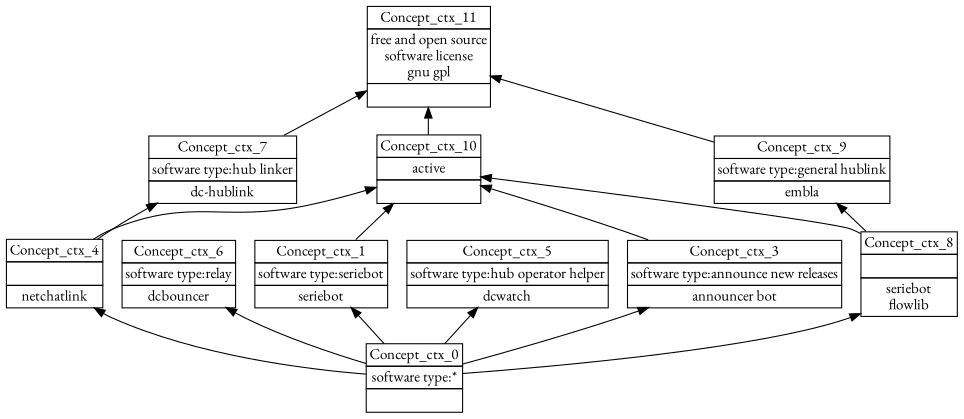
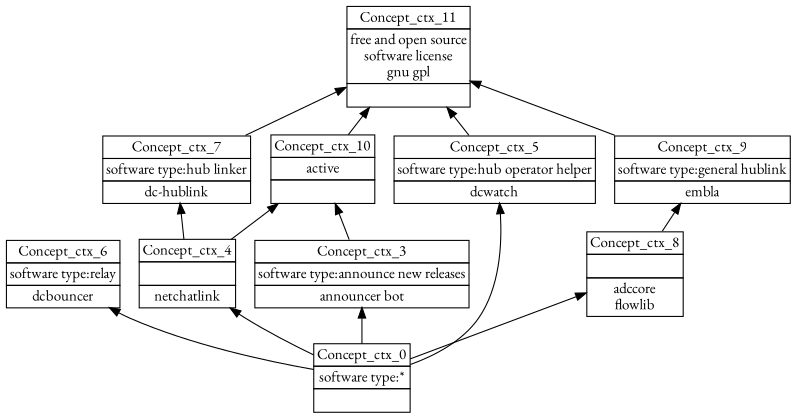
edge "Concept_ctx_5" -> "Concept_ctx_11": added
edge "Concept_ctx_8" -> "Concept_ctx_10": removed
node "Concept_ctx_1": removed
node "Concept_ctx_8": text "seriebot" -> "adccore"
